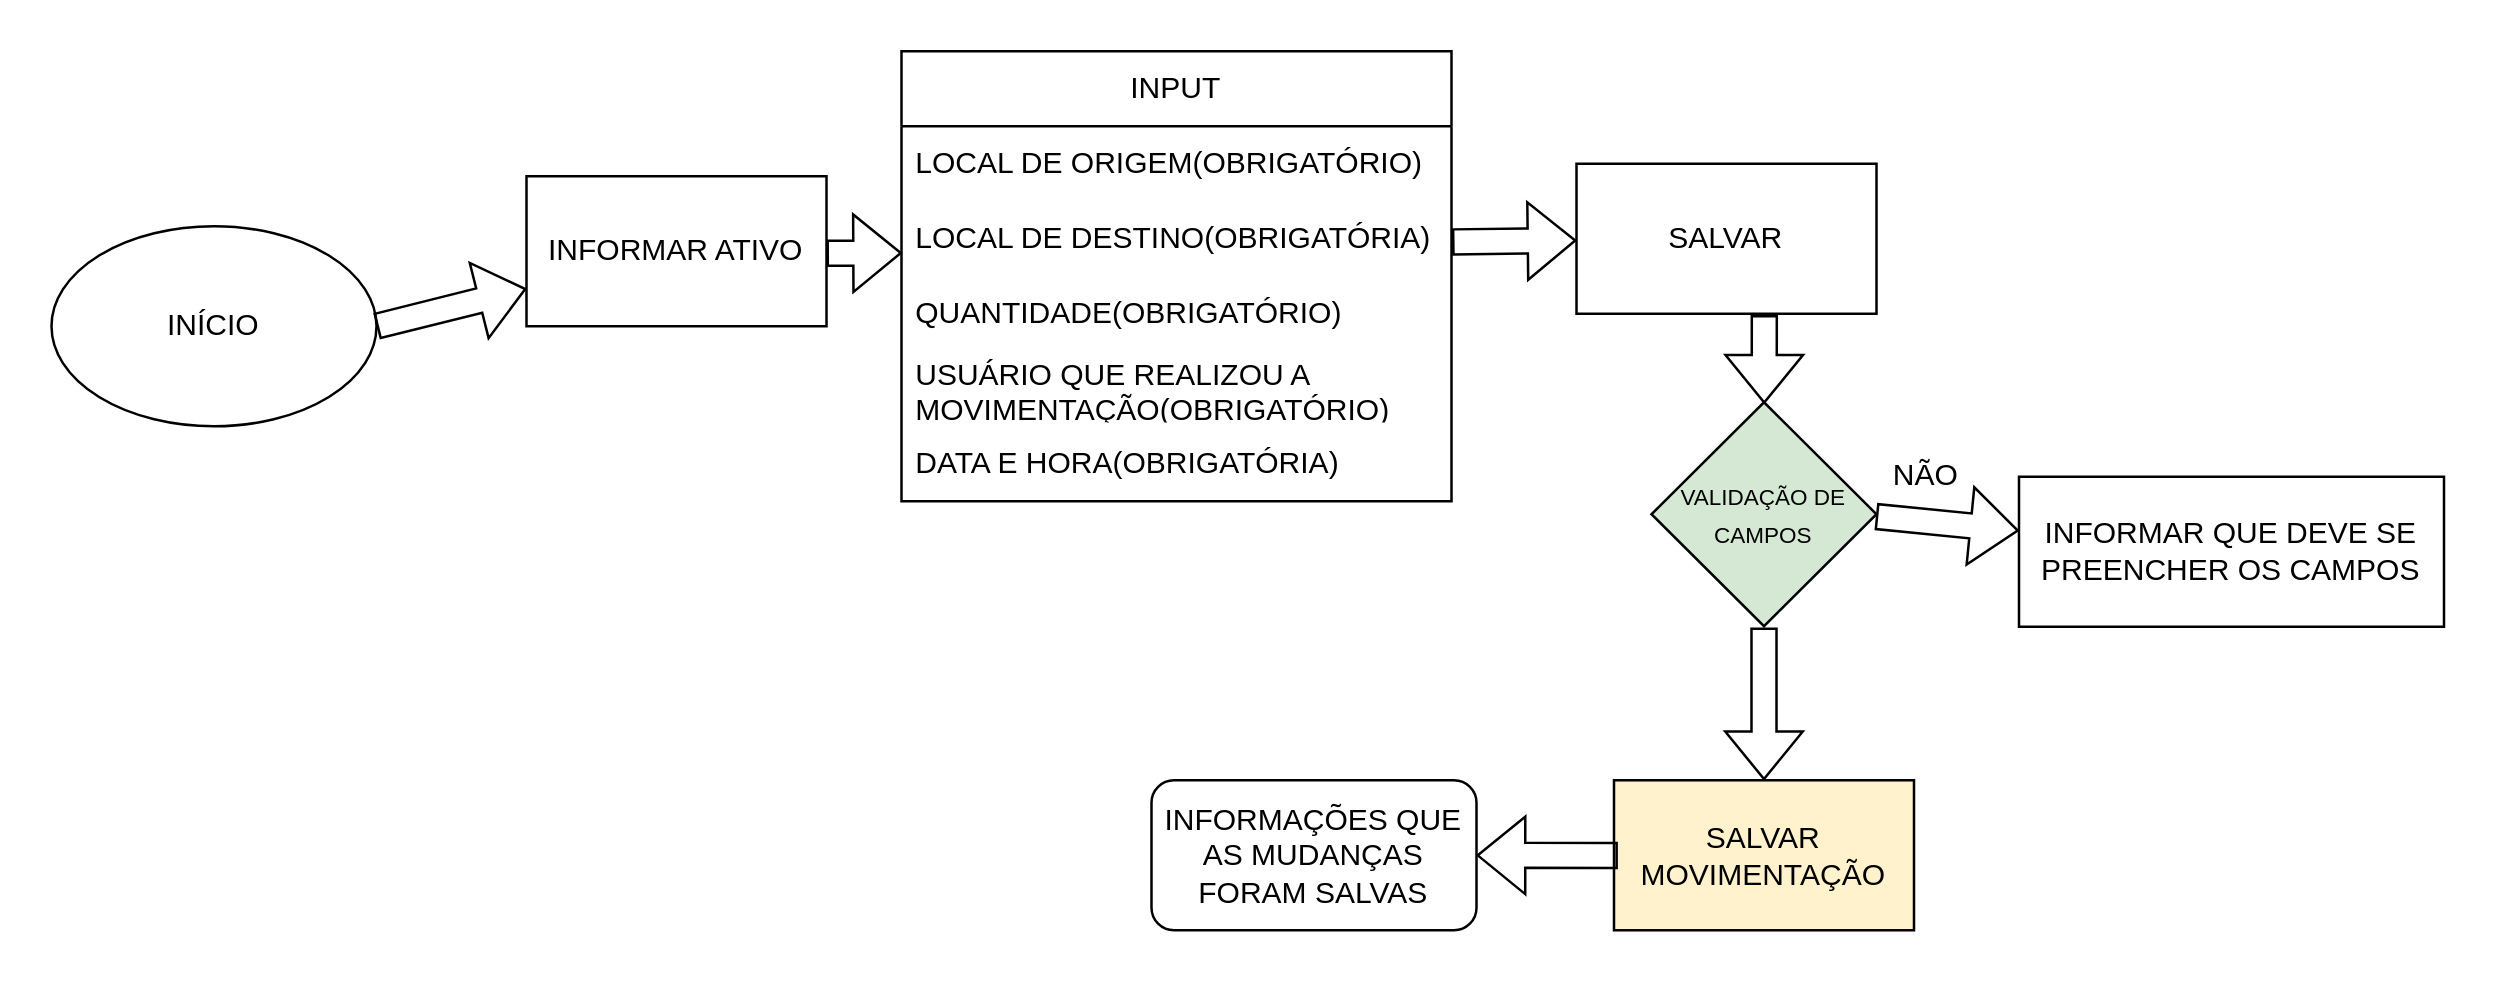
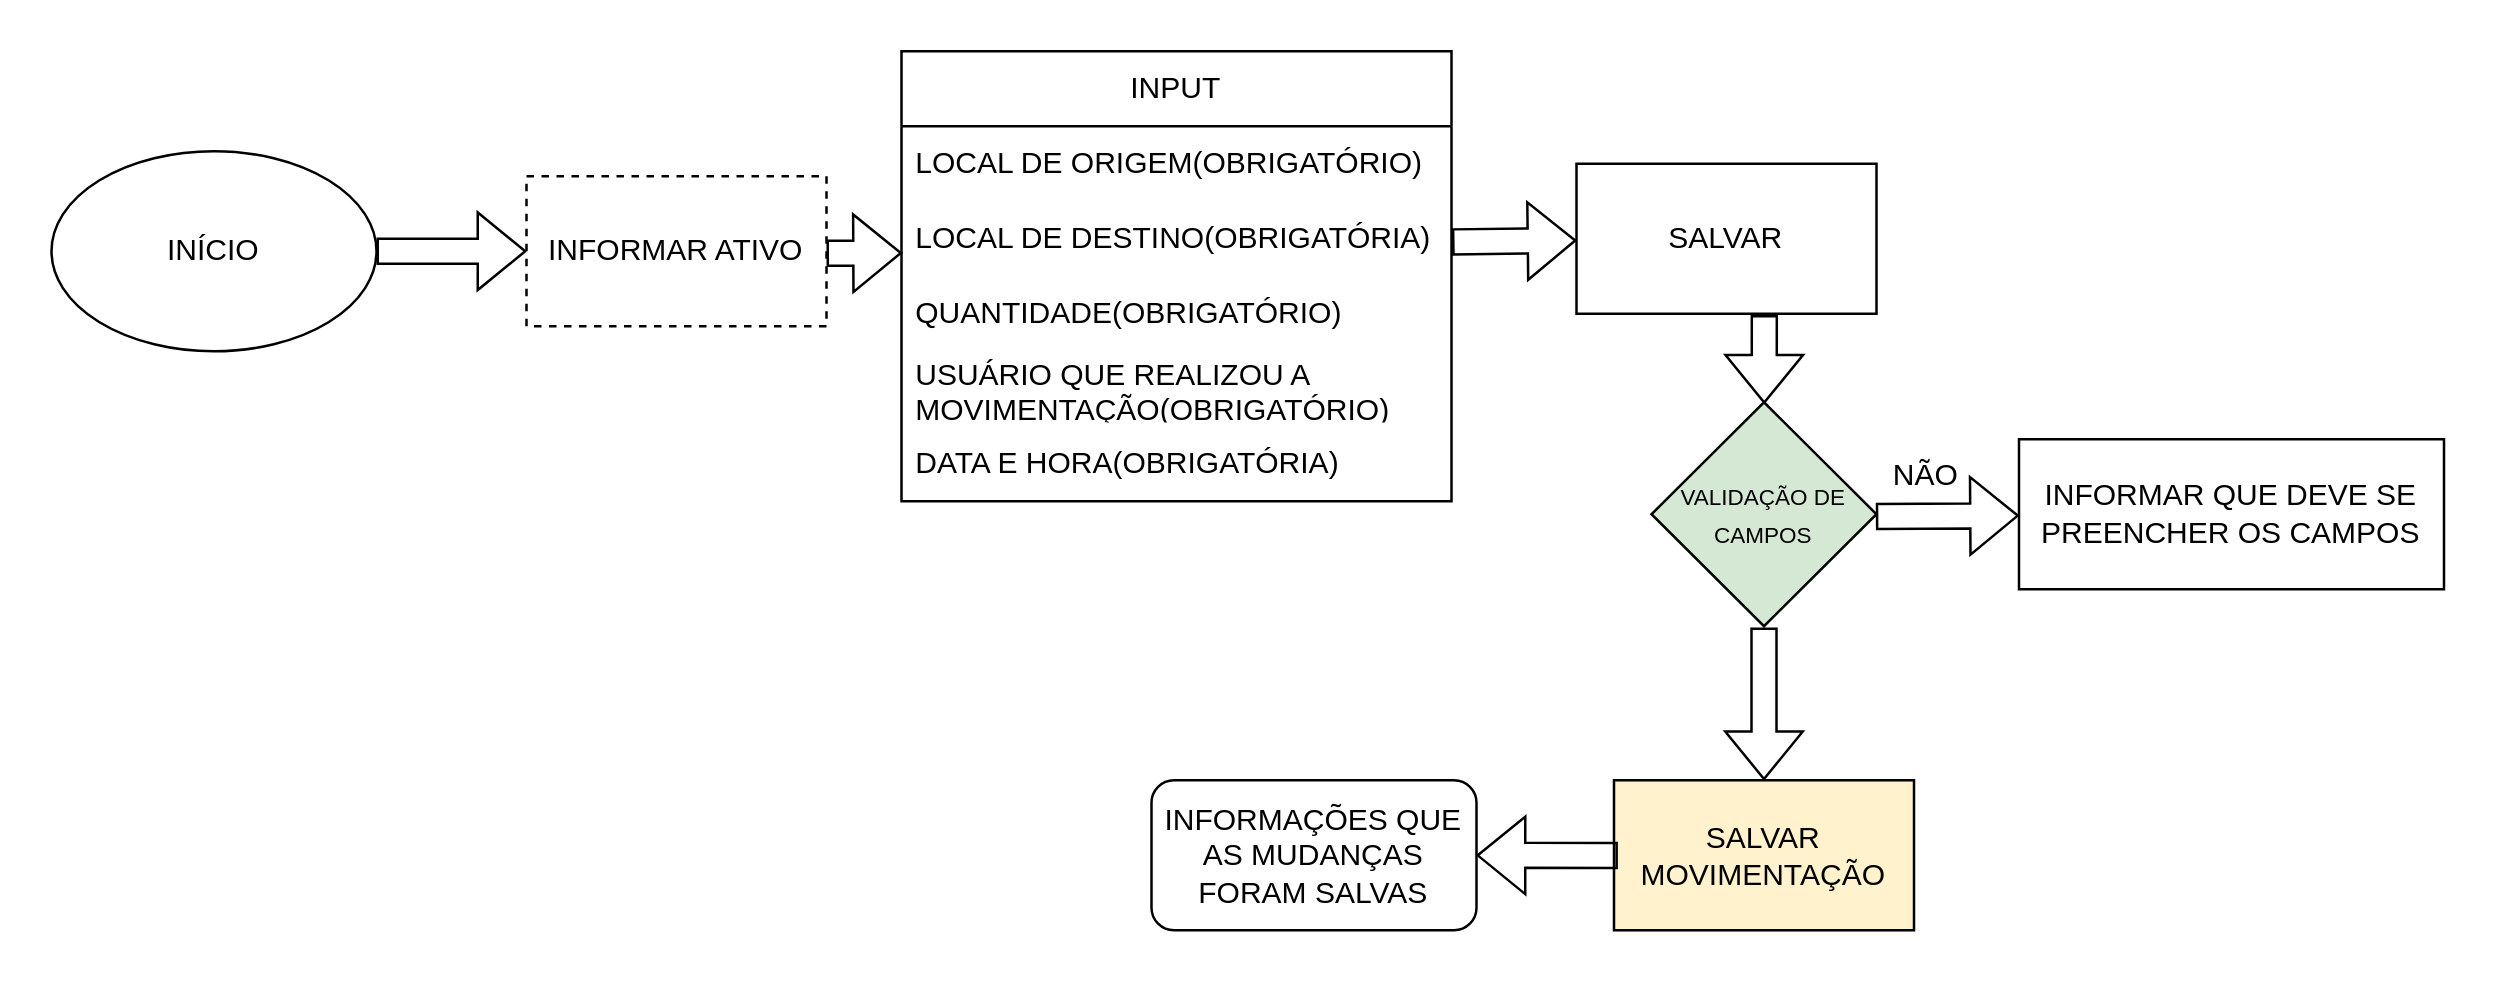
node "INFORMAR ATIVO": style solid -> dashed
node "INÍCIO": moved (214, 326) -> (214, 251)
node "INFORMAR QUE DEVE SE PREENCHER OS CAMPOS": moved (2231, 552) -> (2231, 514)
